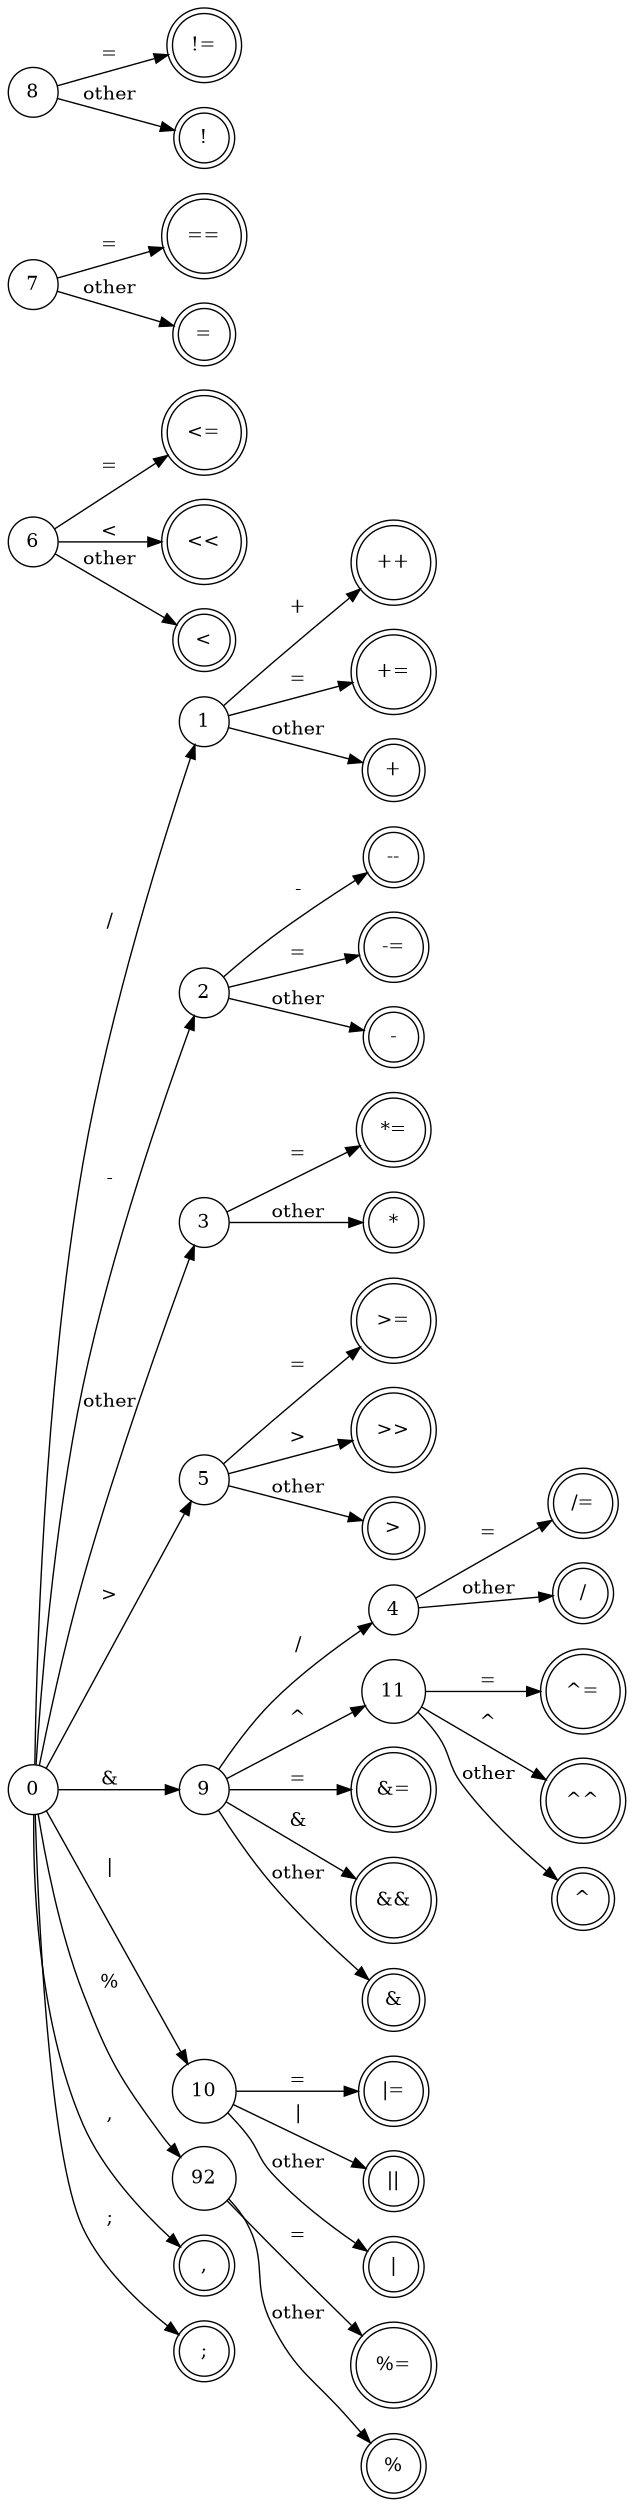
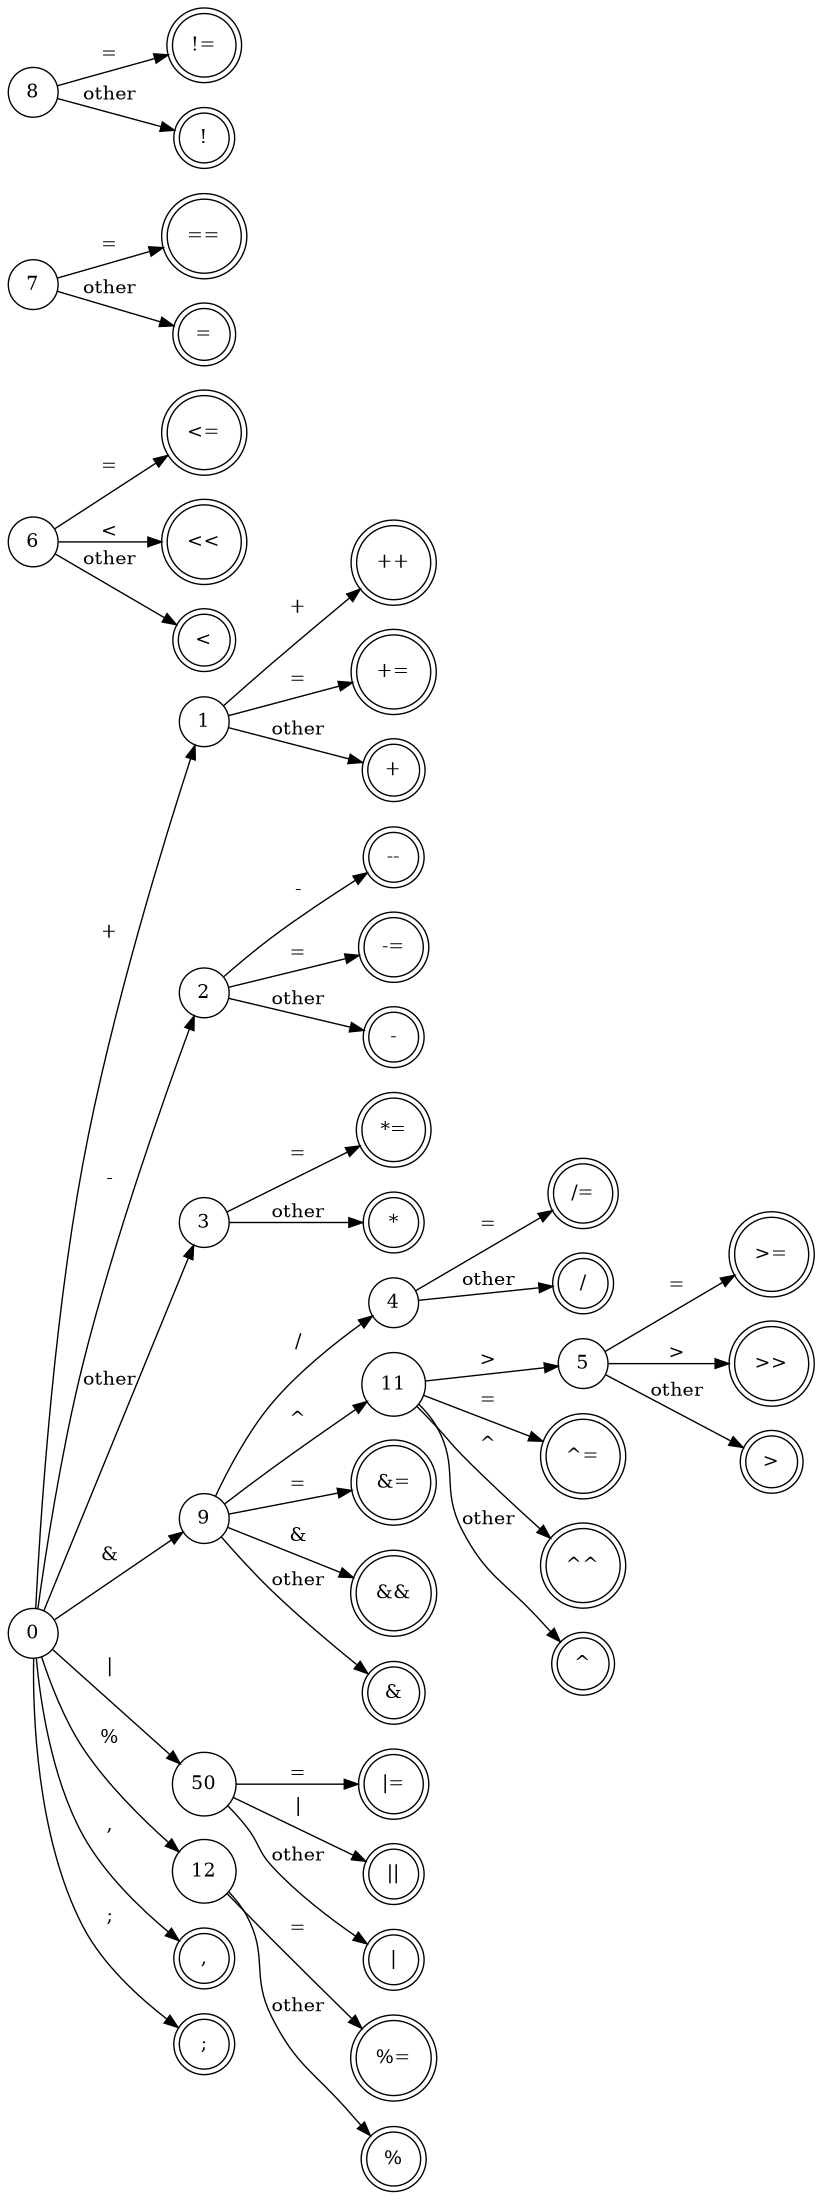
edge "0" -> "1": label "/" -> "+"
edge "0" -> "5": now "11" -> "5"
node "10": label "10" -> "50"
node "92": label "92" -> "12"
